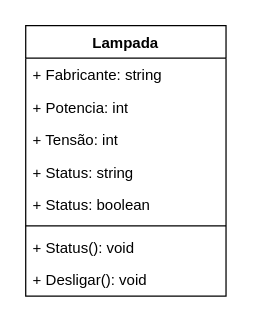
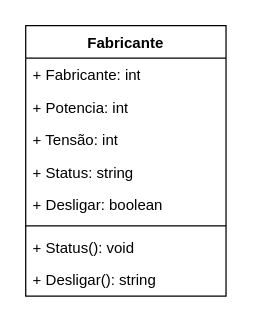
node "Lampada": label "Lampada" -> "Fabricante"
node "+ Fabricante: string": label "+ Fabricante: string" -> "+ Fabricante: int"
node "+ Status: boolean": label "+ Status: boolean" -> "+ Desligar: boolean"
node "+ Desligar(): void": label "+ Desligar(): void" -> "+ Desligar(): string"
